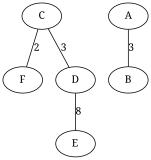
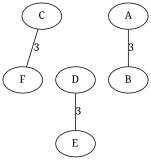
edge "C" -- "F": label "2" -> "3"
edge "C" -- "D": removed, label "3"
edge "D" -- "E": label "8" -> "3"
